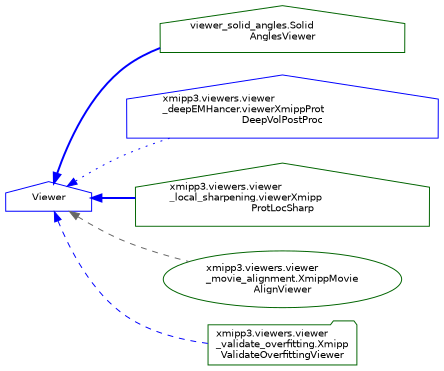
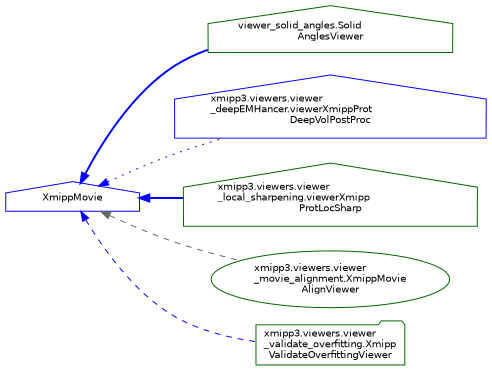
node "Viewer": label "Viewer" -> "XmippMovie"
